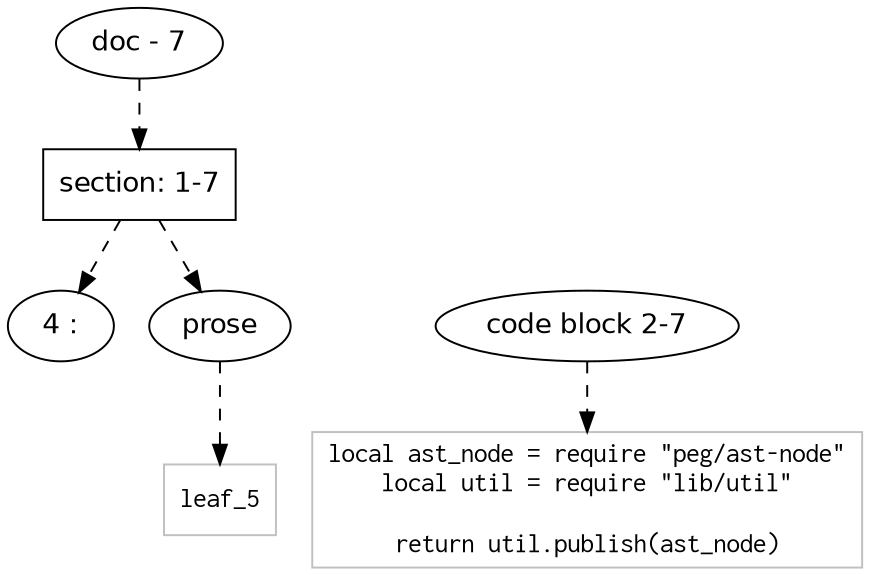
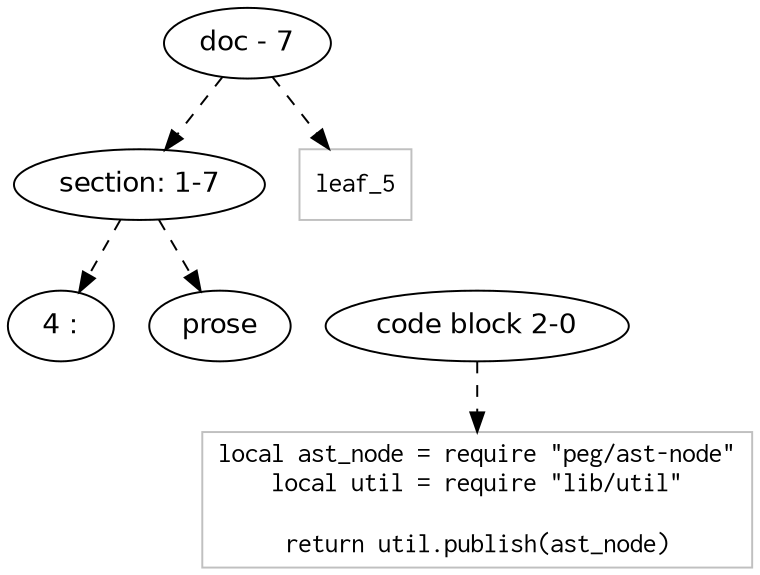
node "section: 1-7": shape box -> ellipse
node "code block 2-7": label "code block 2-7" -> "code block 2-0"
edge "prose" -> "leaf_5": now "doc - 7" -> "leaf_5"
